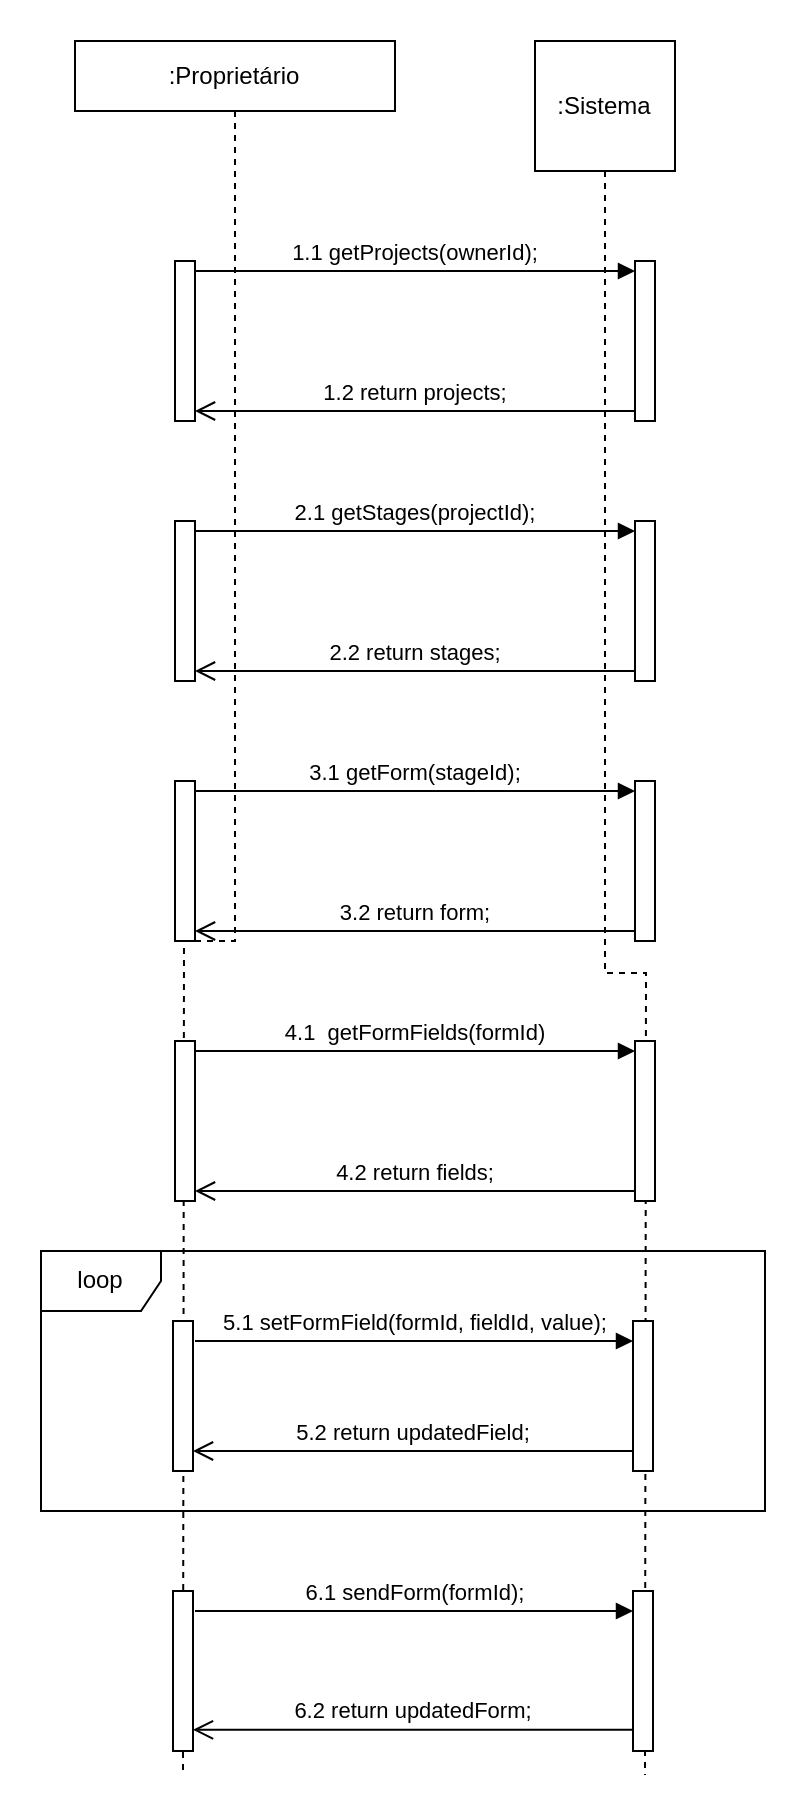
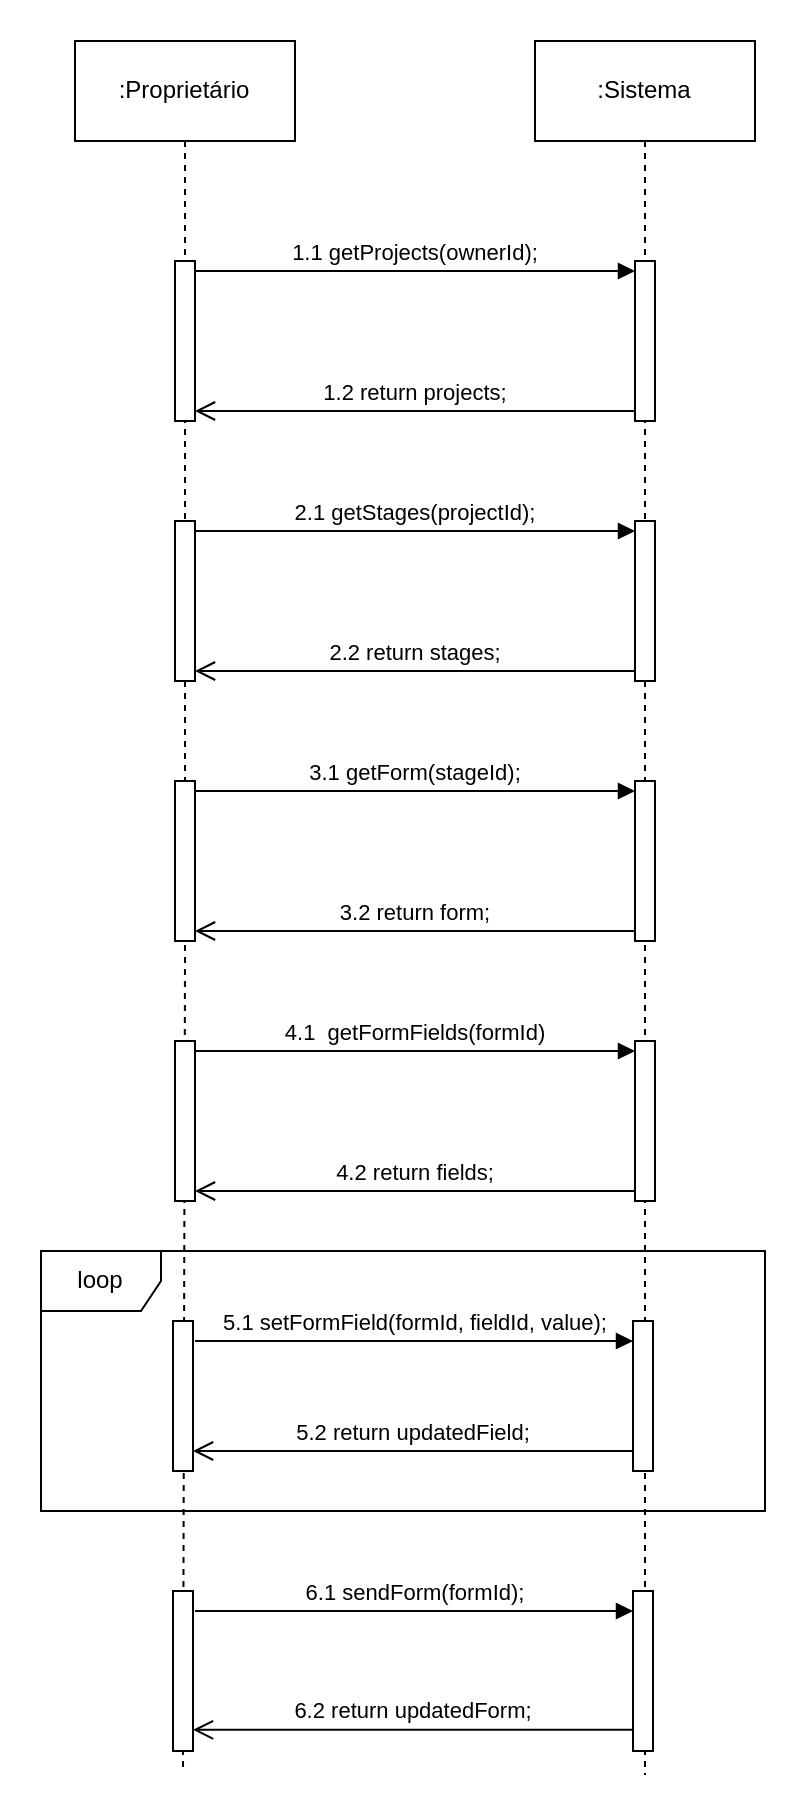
node ":Proprietário": size 320x70 -> 220x100
node ":Sistema": size 140x130 -> 220x100
